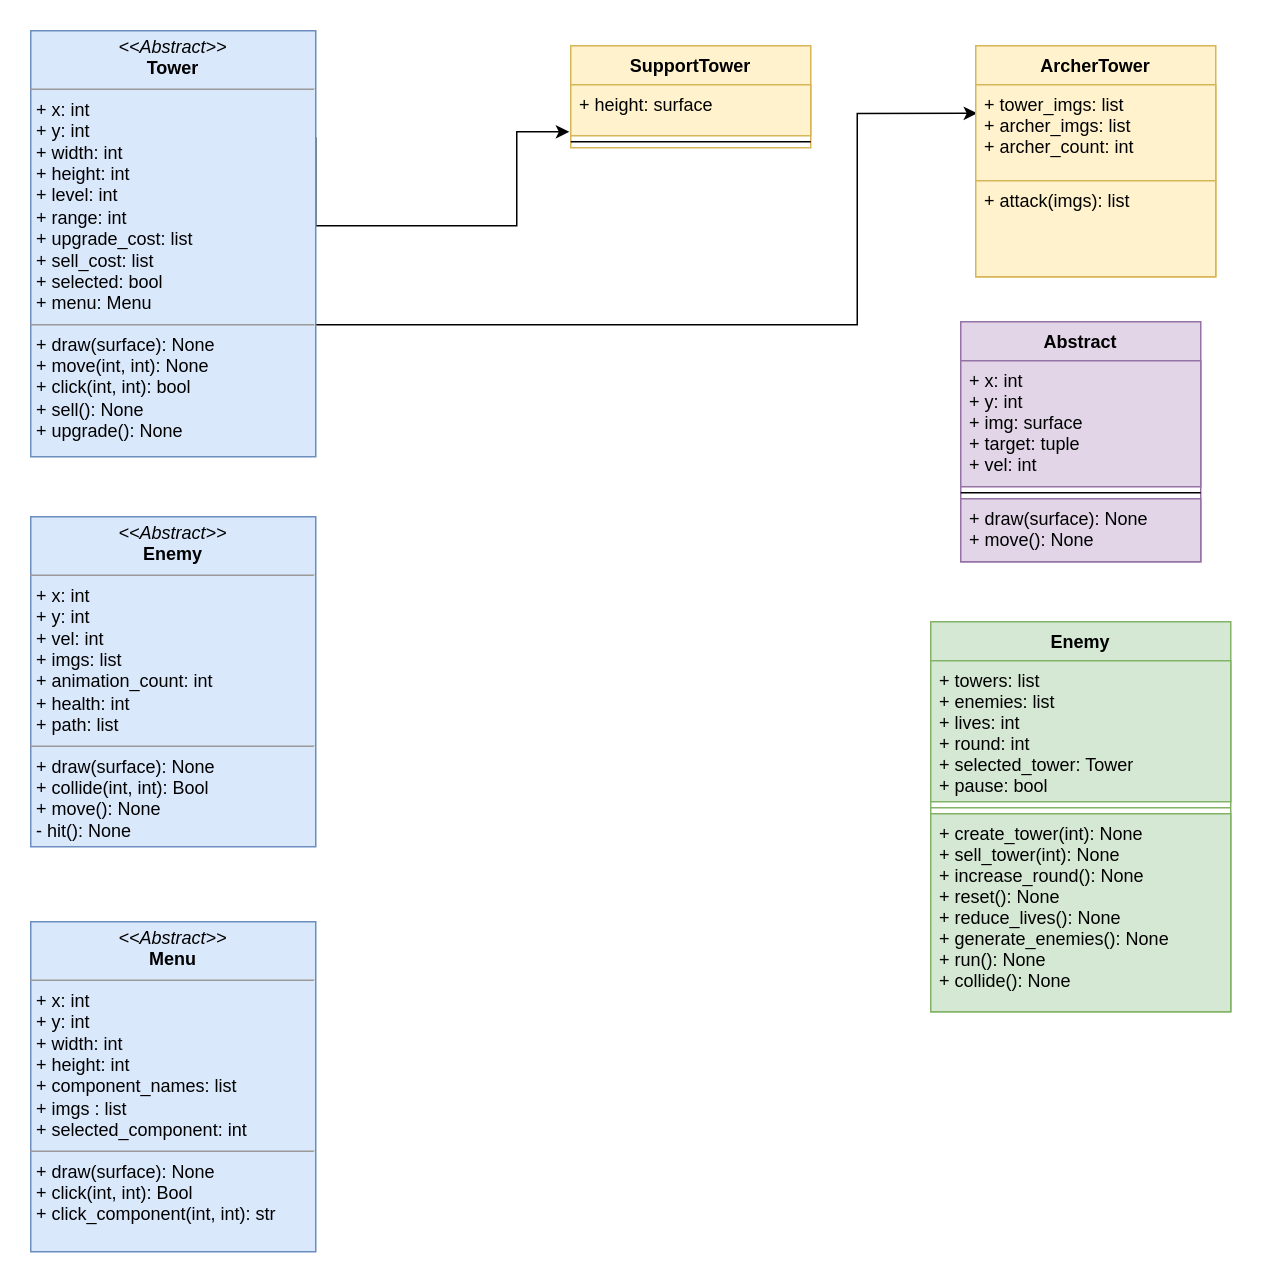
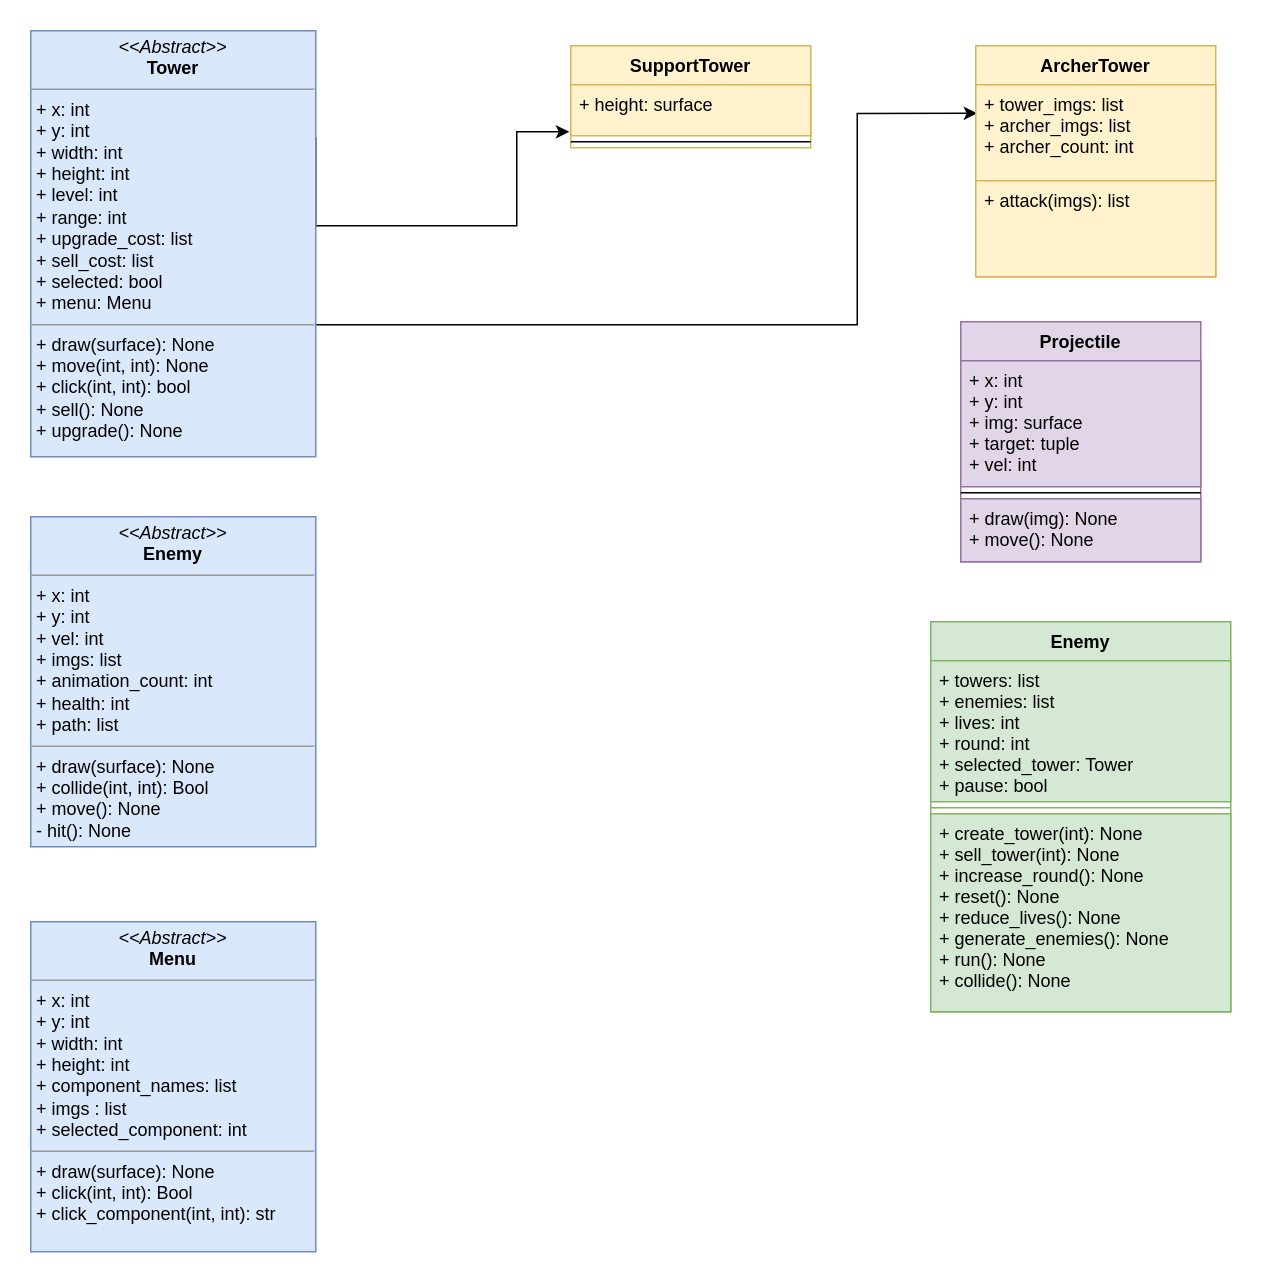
node "Abstract": label "Abstract" -> "Projectile"
node "+ draw(surface): None + move(): None": label "+ draw(surface): None + move(): None" -> "+ draw(img): None + move(): None"
